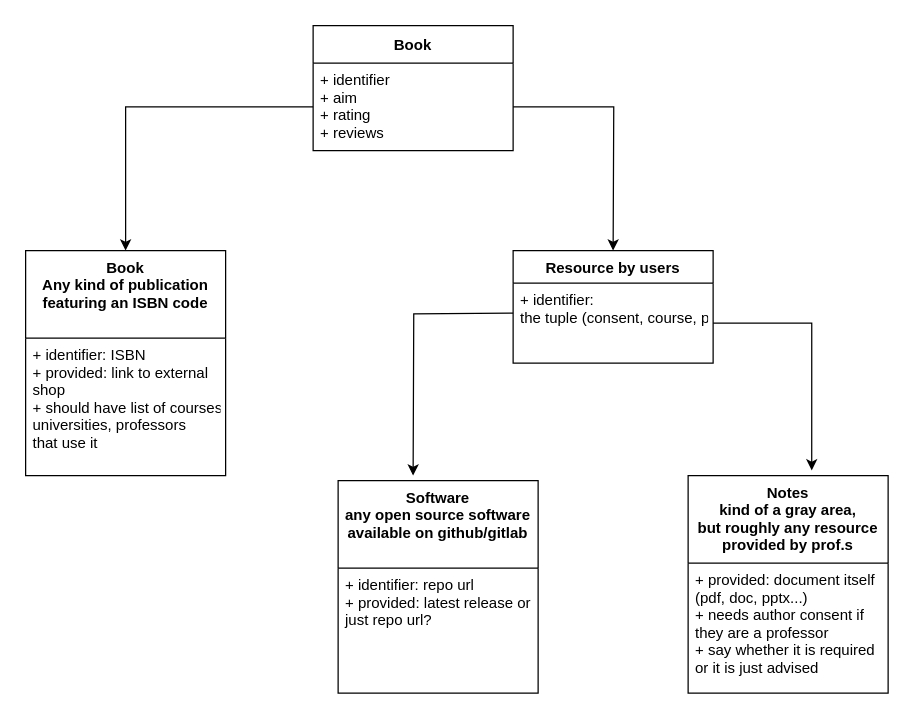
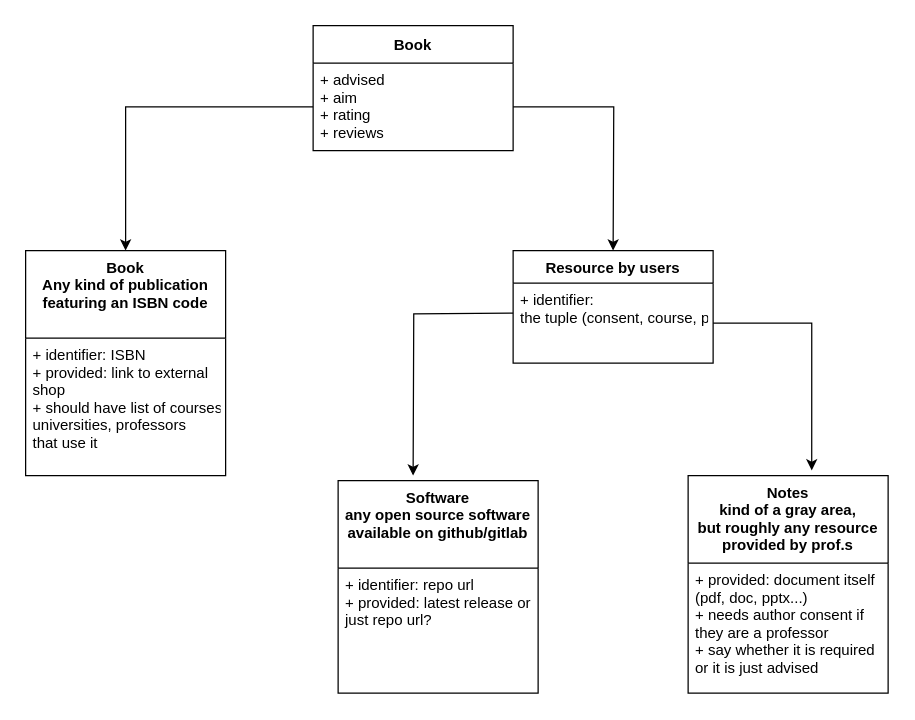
node "+ identifier + aim + rating + reviews": label "+ identifier + aim + rating + reviews" -> "+ advised + aim + rating + reviews"
